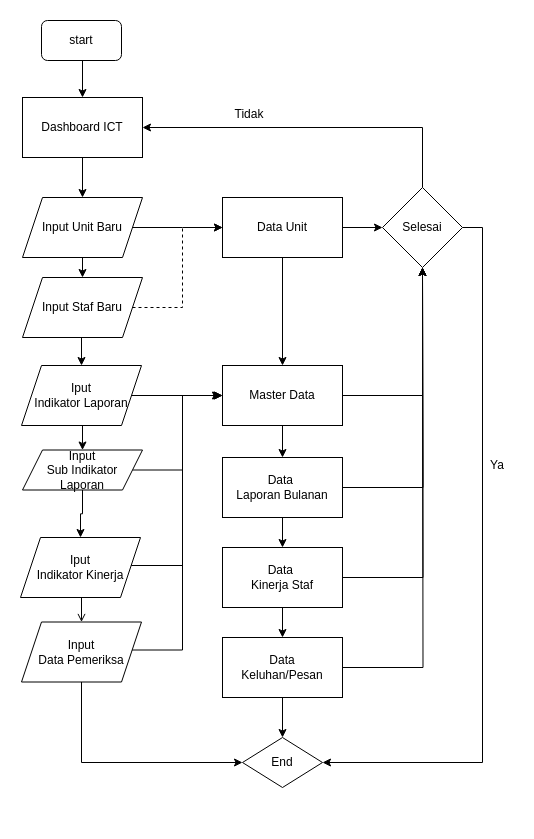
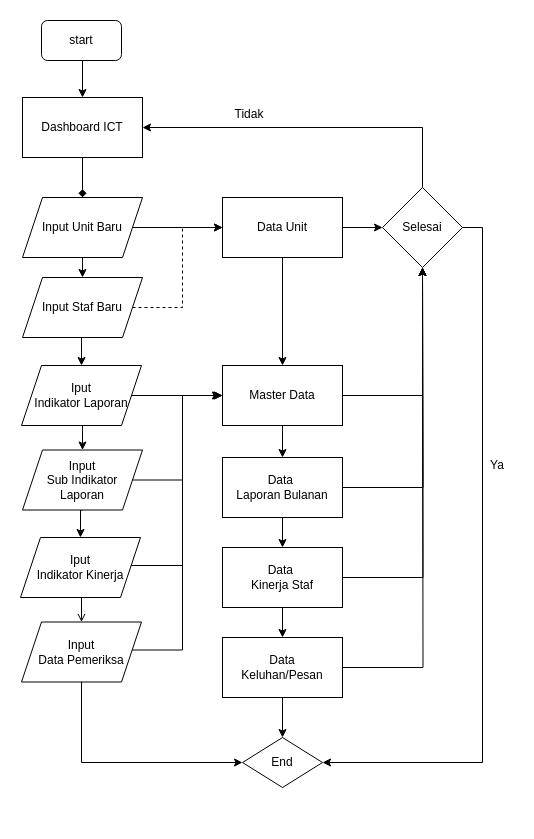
edge "Dashboard ICT" -> "Input Unit Baru": arrowhead classic -> diamond
node "Input Sub Indikator Laporan": size 120x40 -> 120x60
